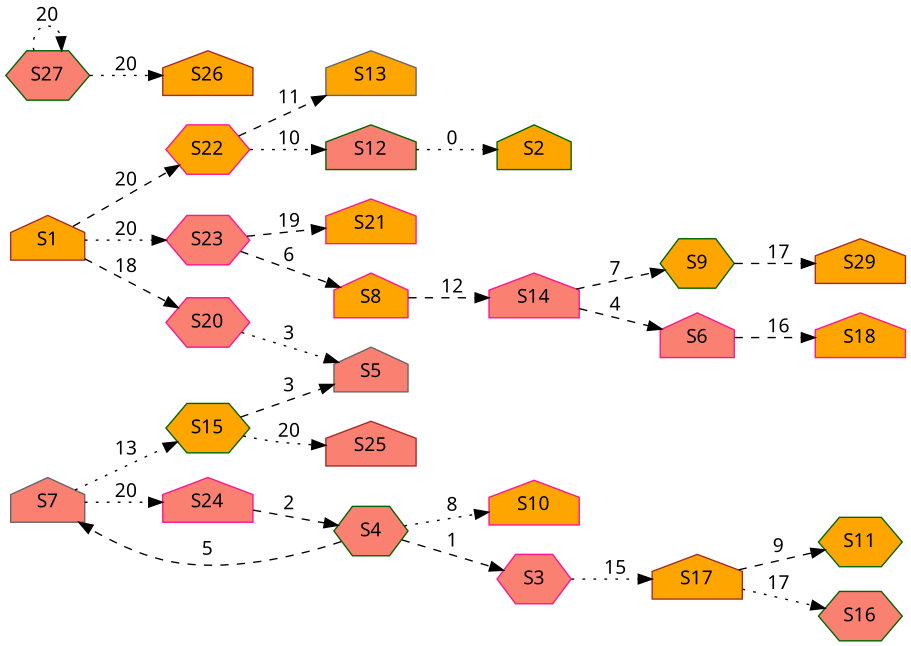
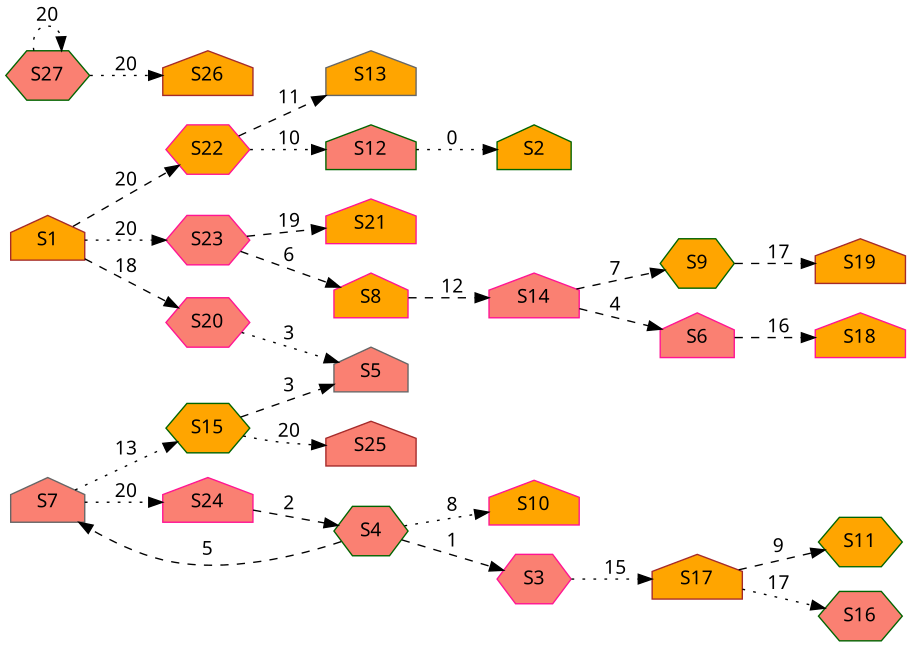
node "S29": label "S29" -> "S19"
